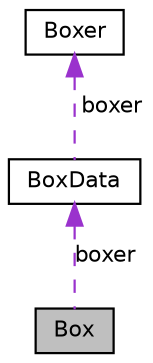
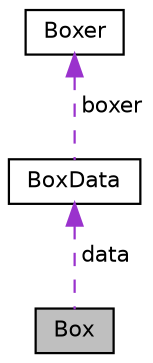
edge "Box" -> "BoxData": label " boxer" -> " data"
